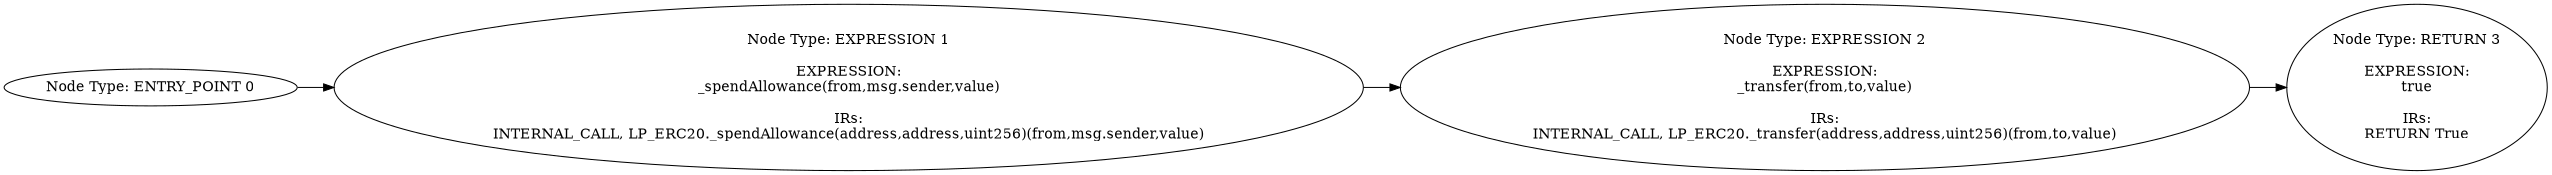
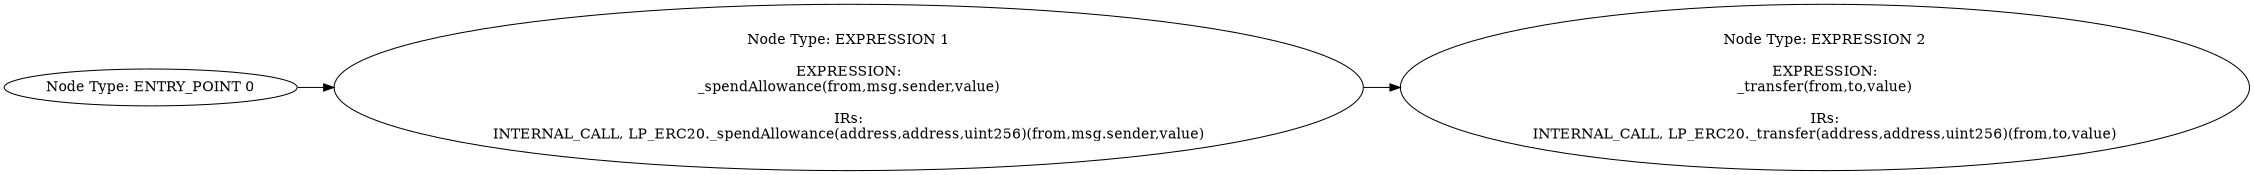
node "Node Type: RETURN 3 EXPRESSION: true IRs: RETURN True": removed
